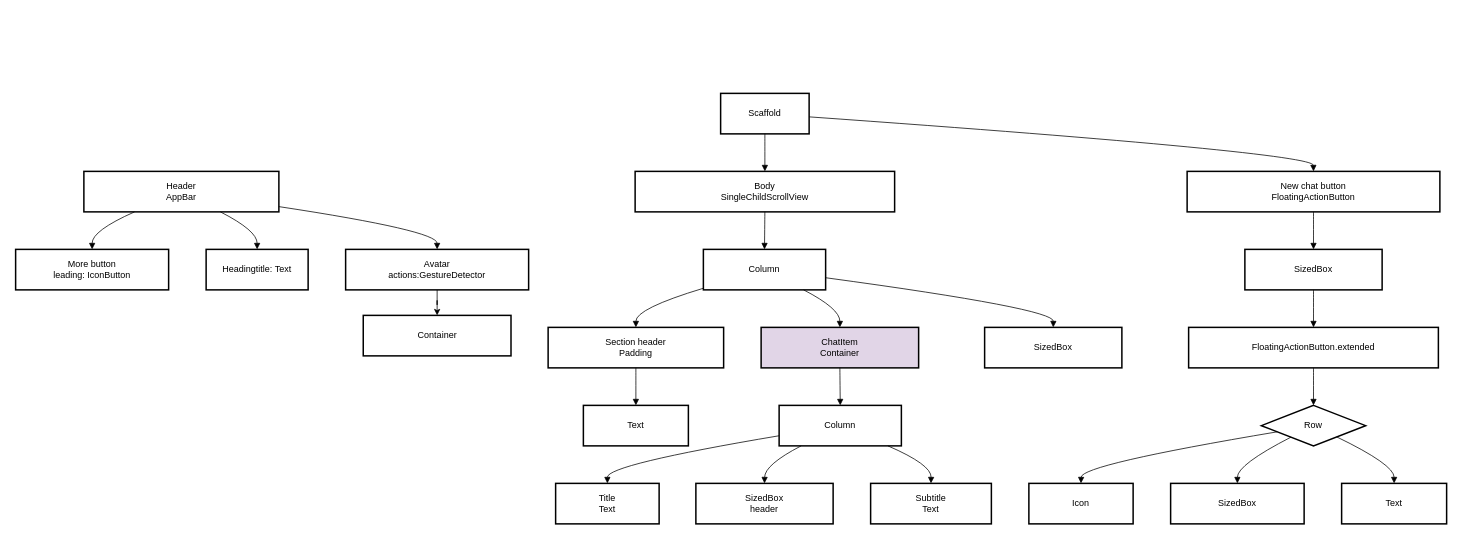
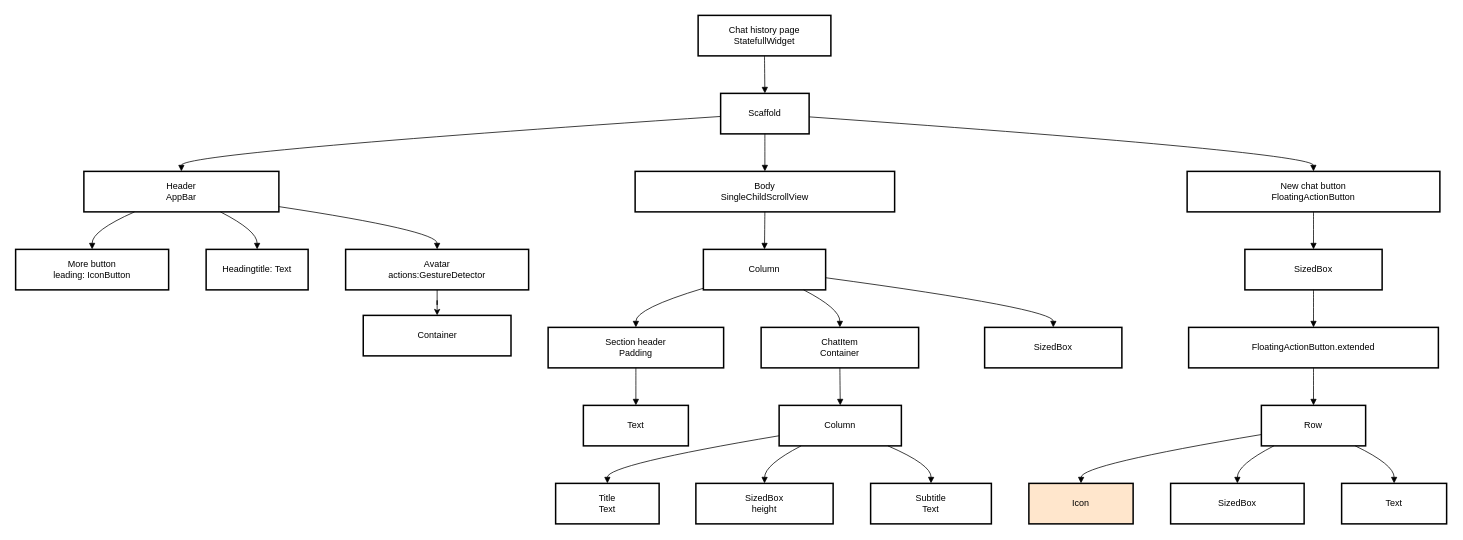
node "Chat history page StatefullWidget": added
edge "Chat history page StatefullWidget" -> "Scaffold": added
edge "Scaffold" -> "Header AppBar": added
node "ChatItem Container": fillcolor #e1d5e7 -> #ffffff
node "Row": shape diamond -> rectangle
node "SizedBox header": label "SizedBox header" -> "SizedBox height"
node "Icon": fillcolor #ffffff -> #ffe6cc
